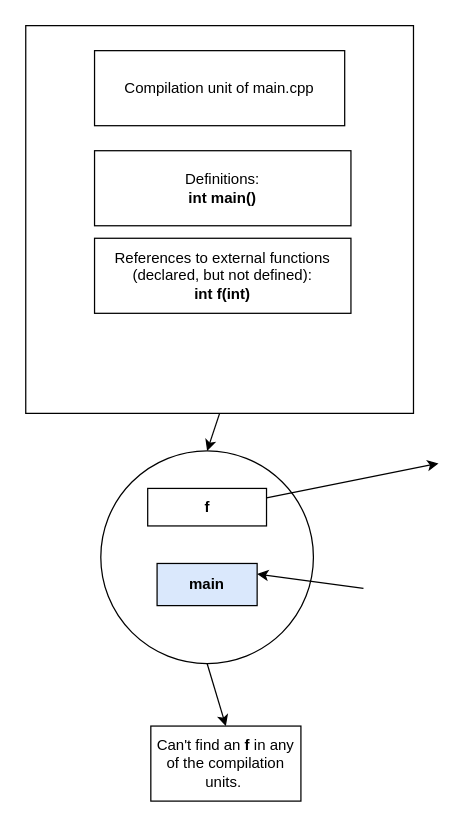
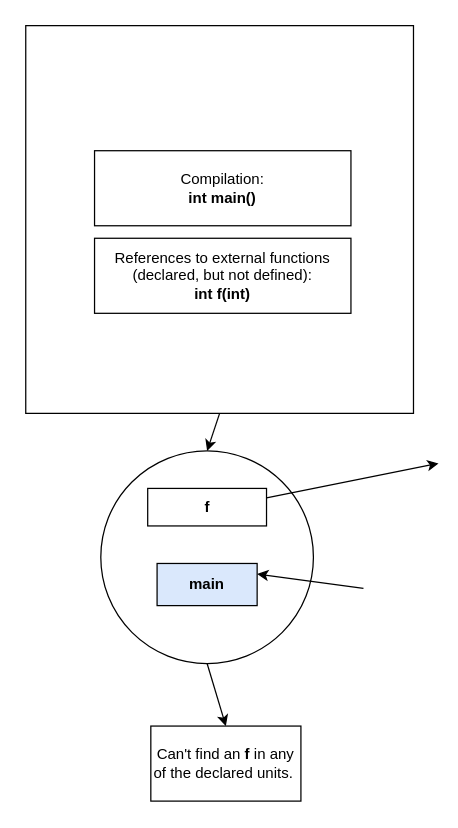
node "Compilation unit of main.cpp": removed
node "Definitions: int main()": label "Definitions: int main()" -> "Compilation: int main()"
node "Can't find an f in any of the compilation units.": label "Can't find an f in any of the compilation units." -> "Can't find an f in any of the declared units."
